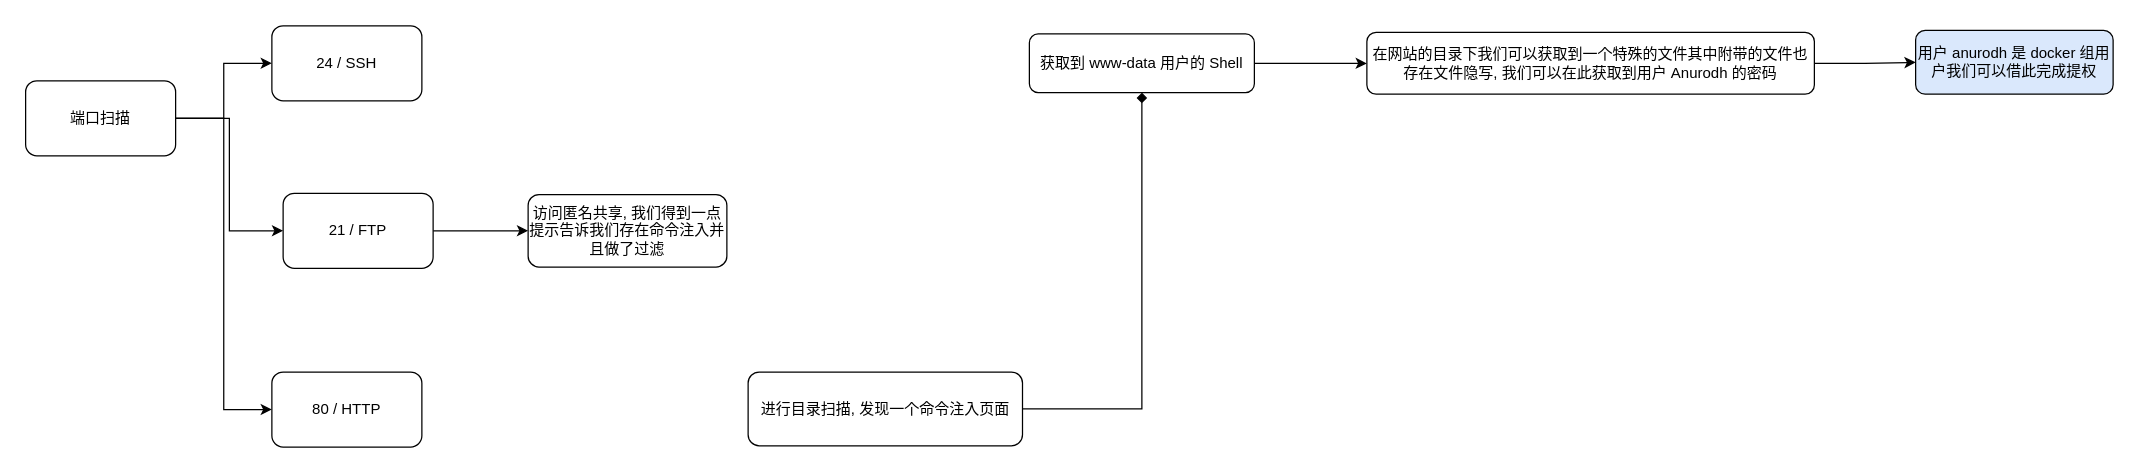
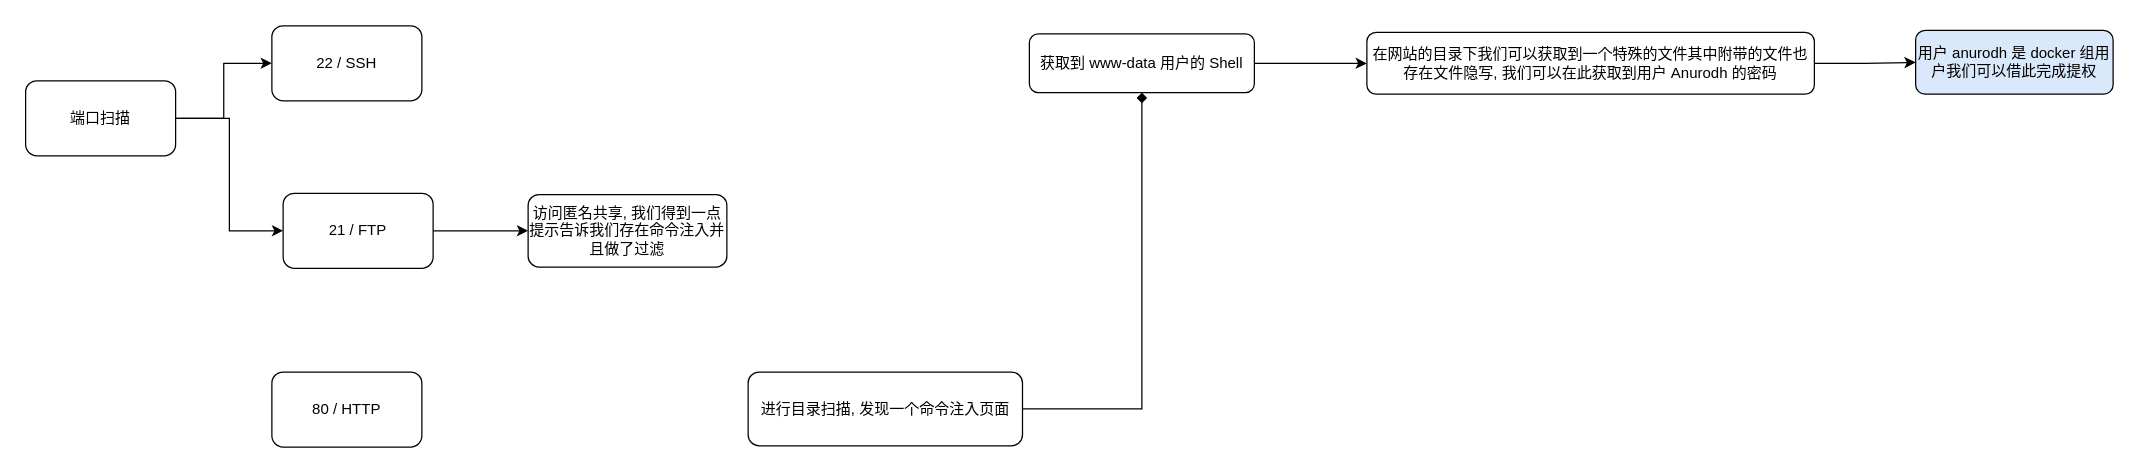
node "24 / SSH": label "24 / SSH" -> "22 / SSH"
edge "端口扫描" -> "80 / HTTP": removed
